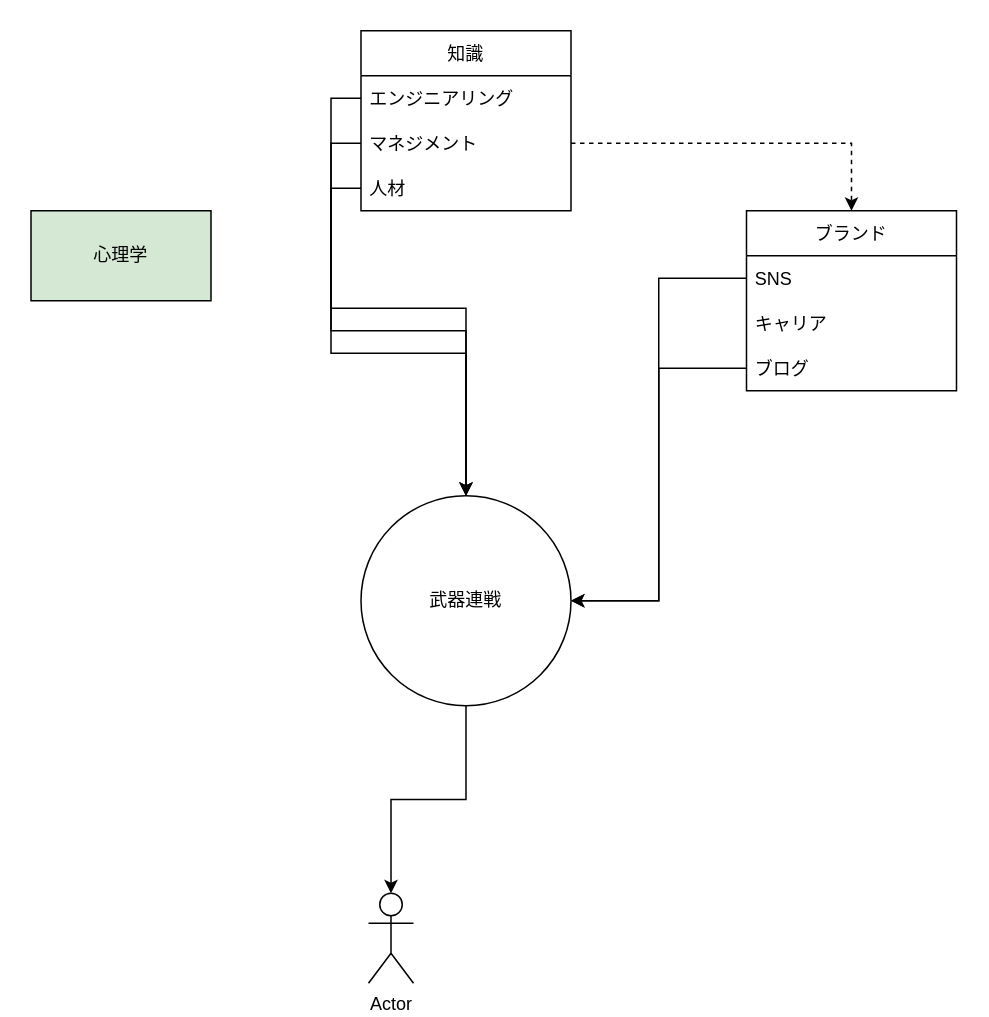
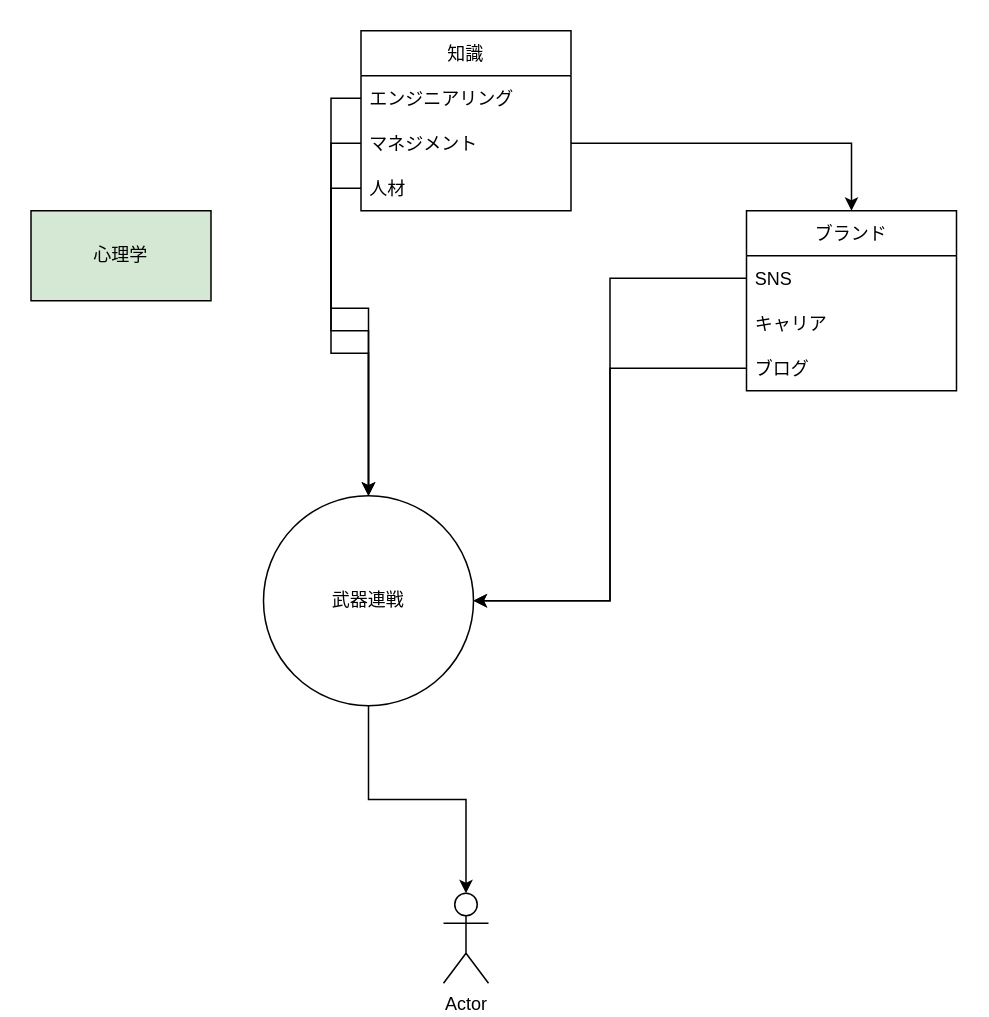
edge "マネジメント" -> "ブランド": style dashed -> solid
node "武器連戦": moved (466, 601) -> (368, 601)
node "Actor": moved (391, 938) -> (466, 938)
